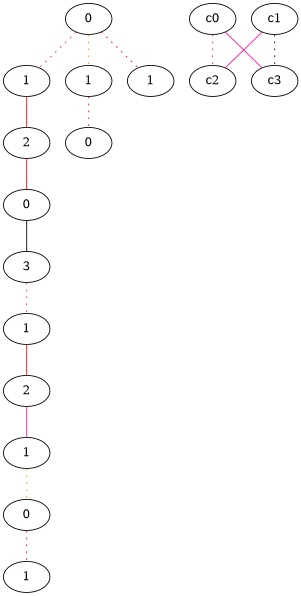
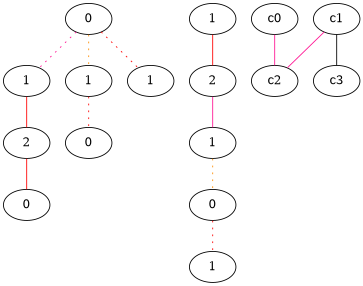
edge "c0" -- "c3": removed
edge "c0" -- "c2": style dotted -> solid
edge "c1" -- "c3": style dotted -> solid
node "3": removed
